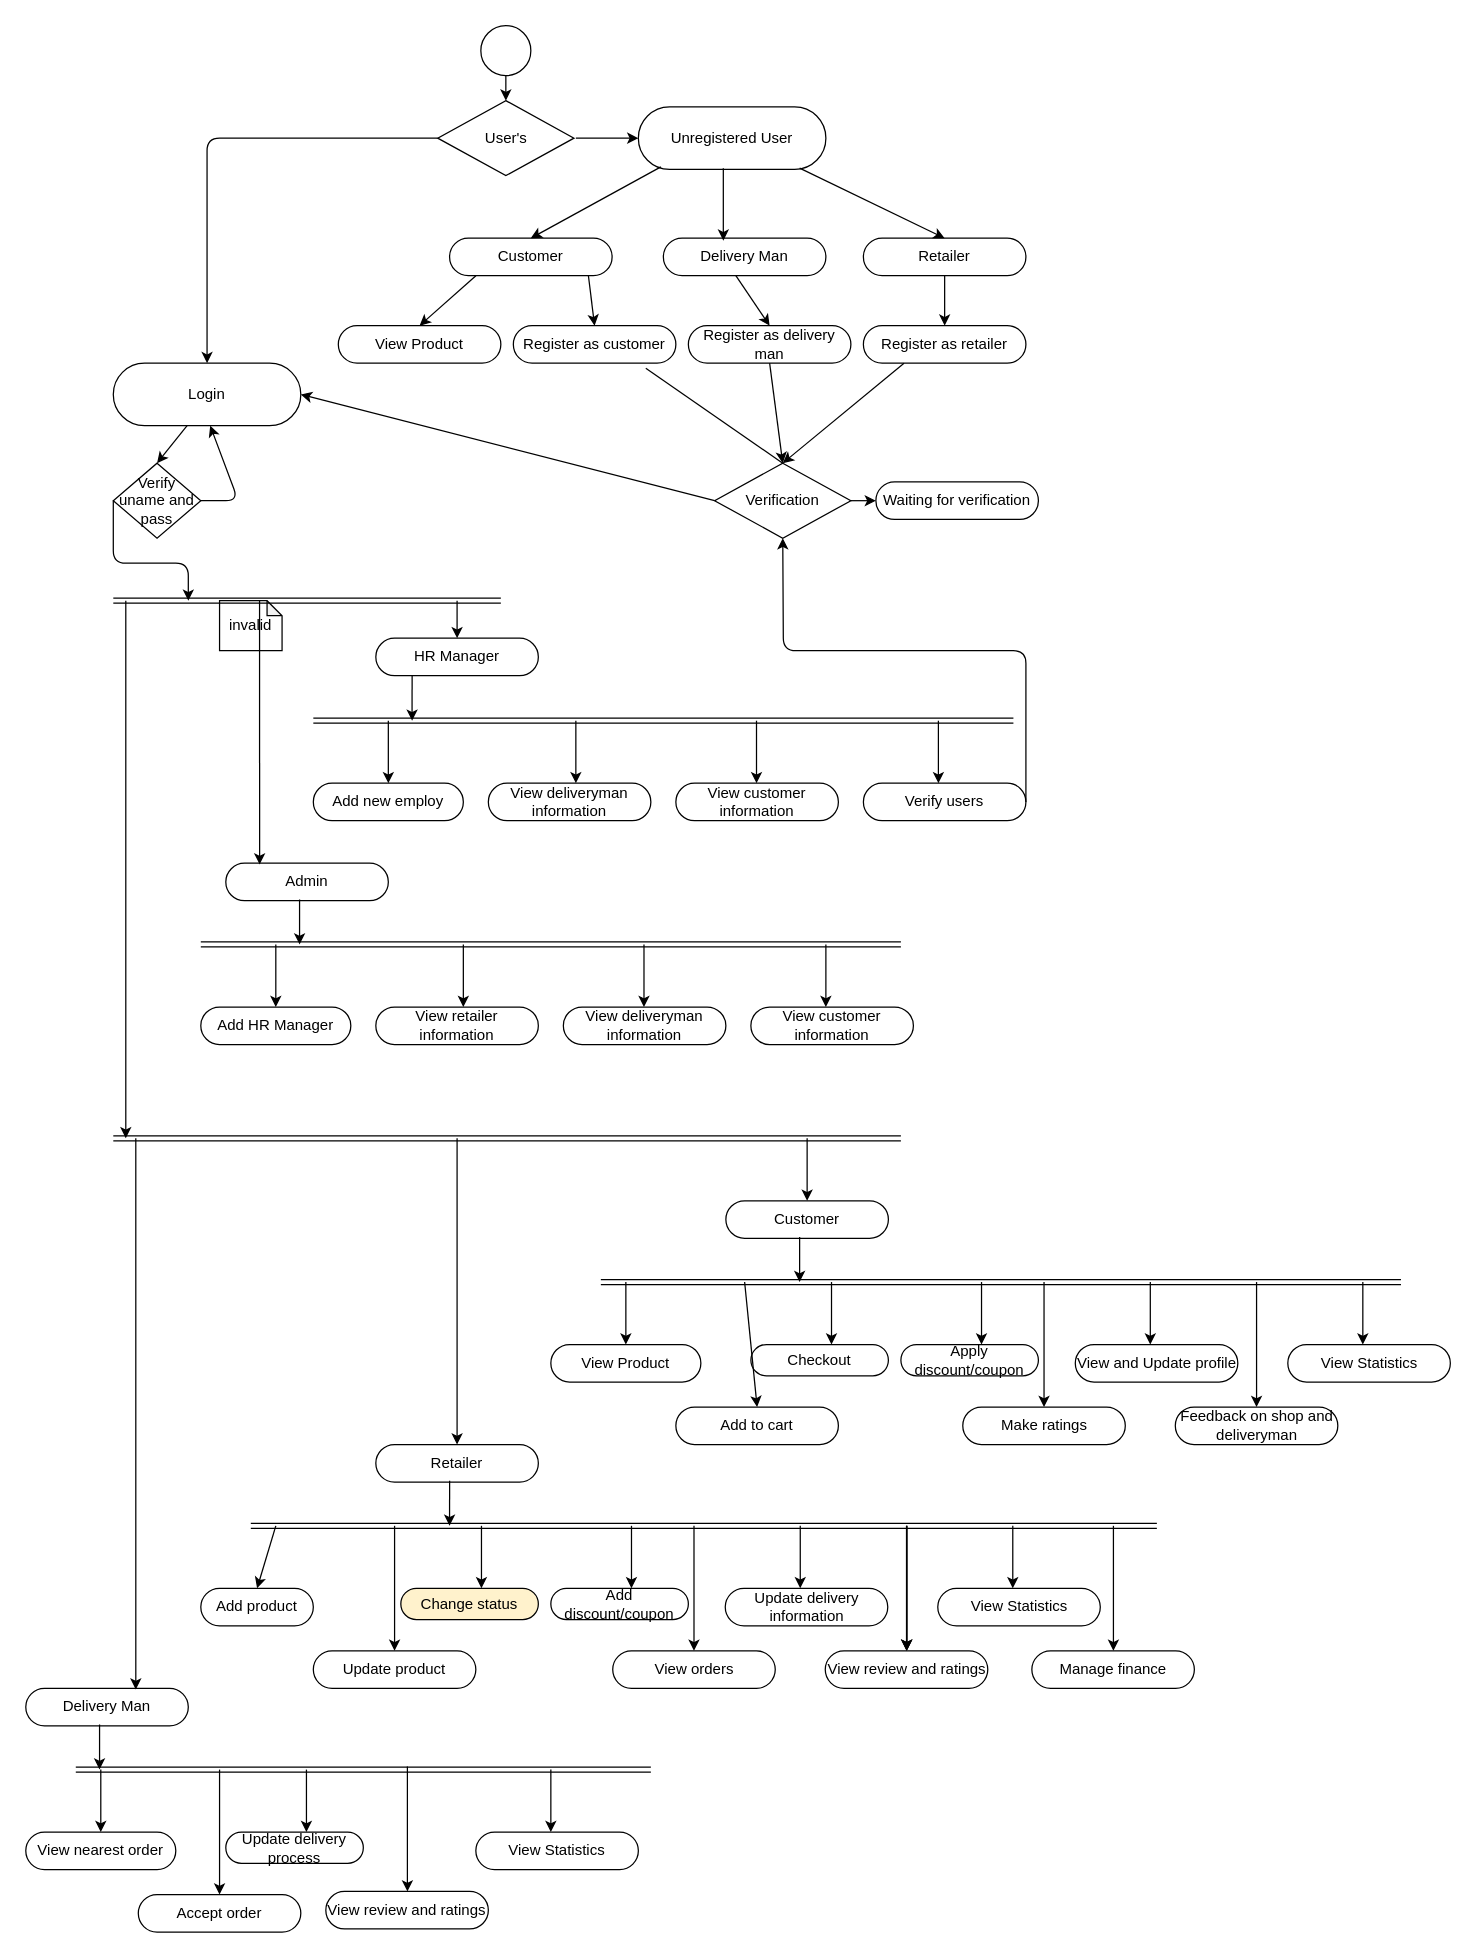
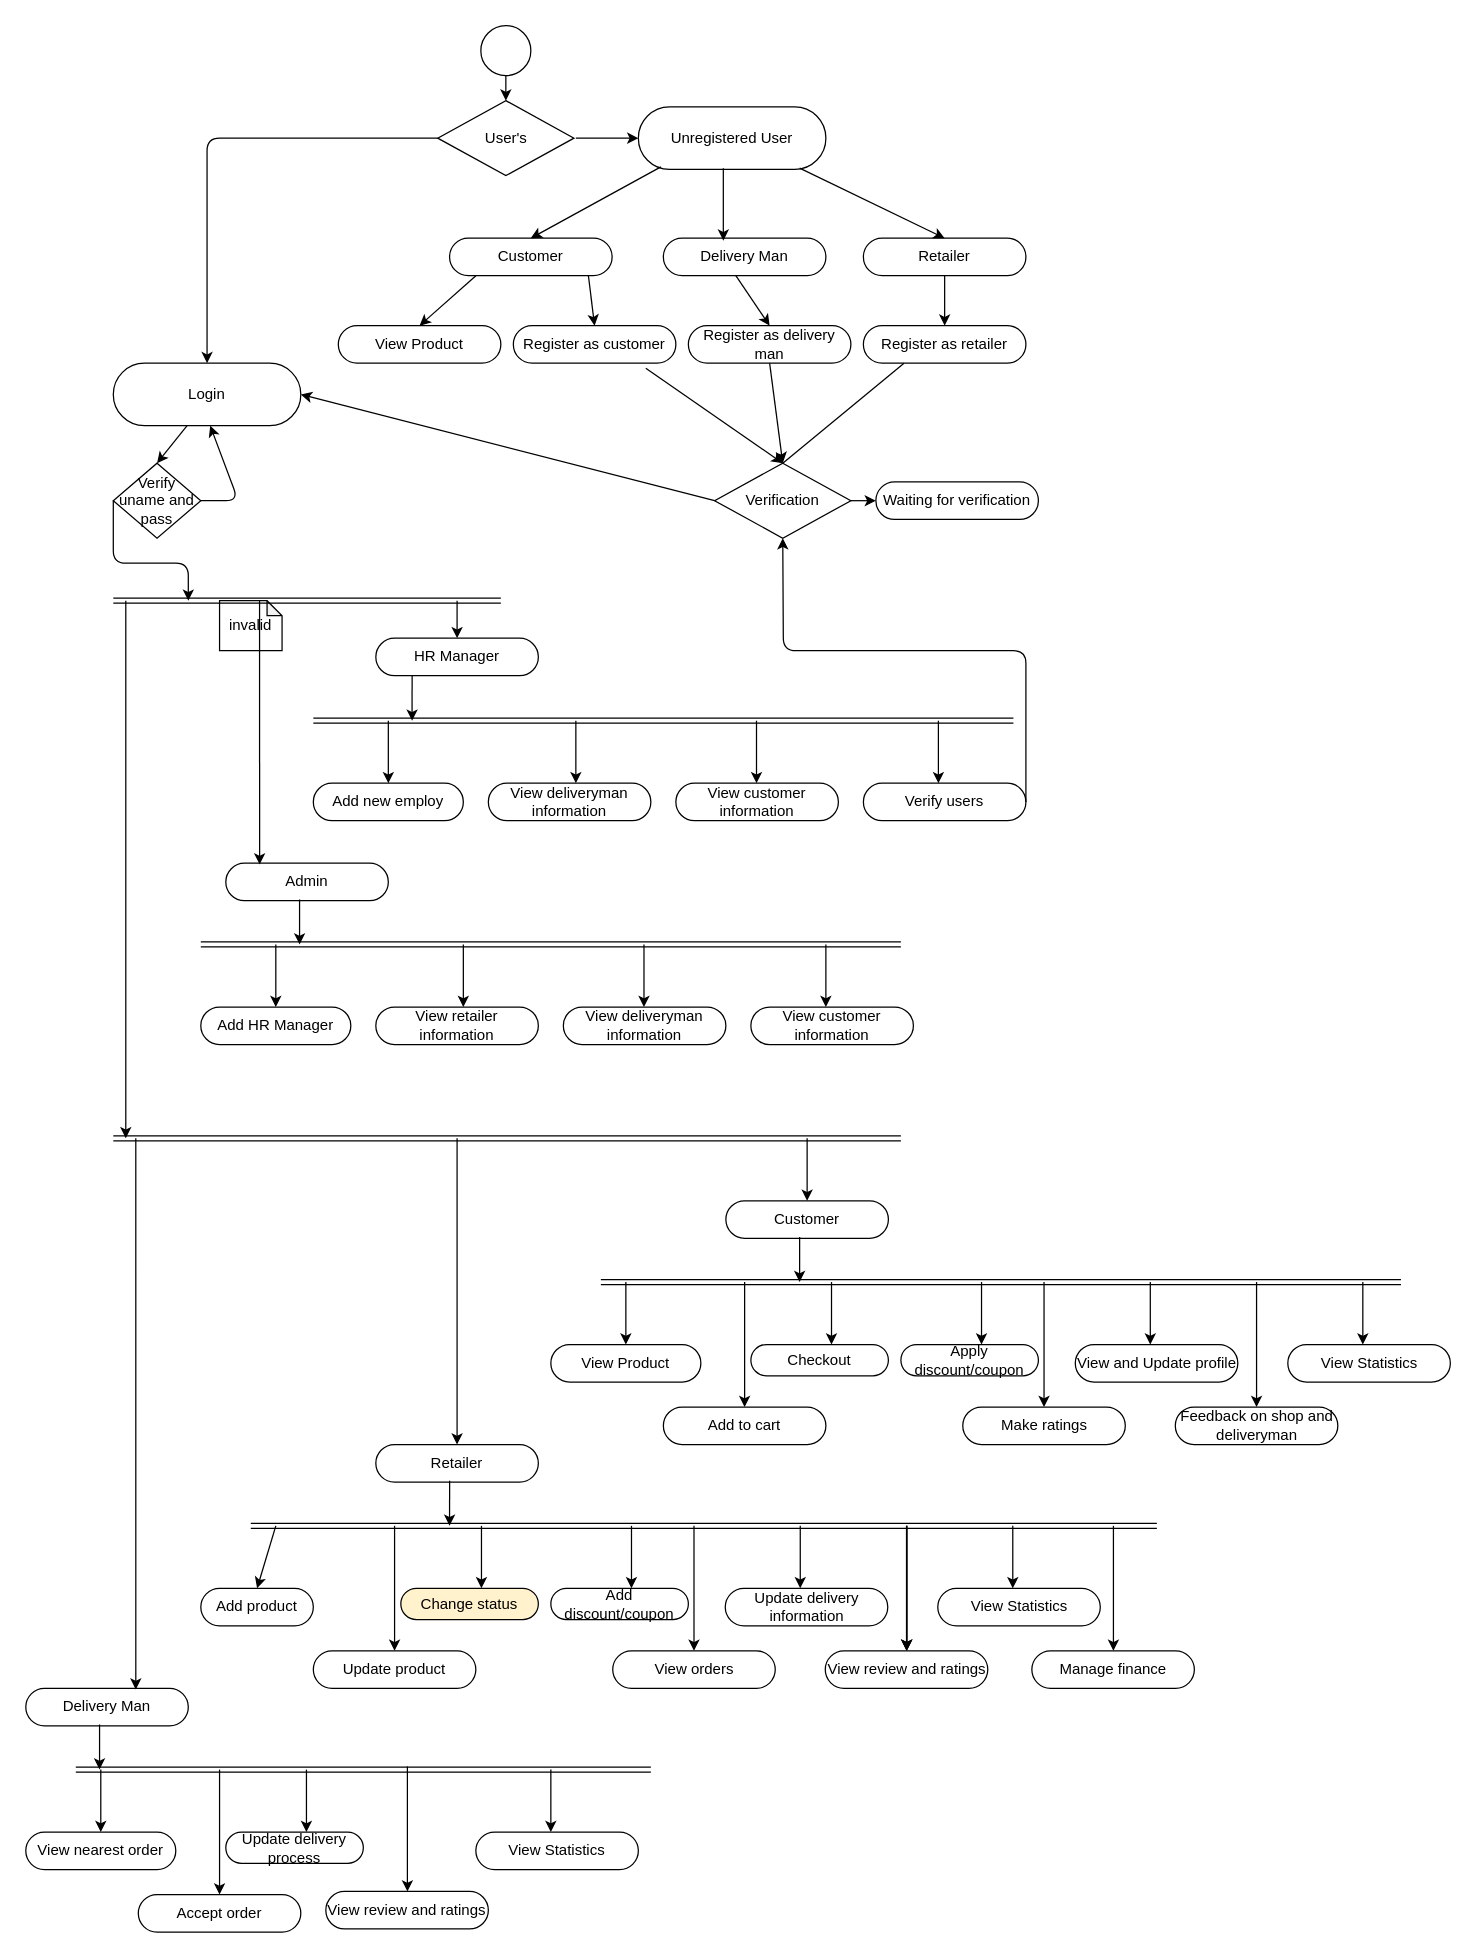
edge "Register as retailer" -> "Verification": arrowhead classic -> none
edge "Register as customer" -- "Verification": arrowhead none -> classic
node "Add to cart": moved (757, 1426) -> (744, 1426)
